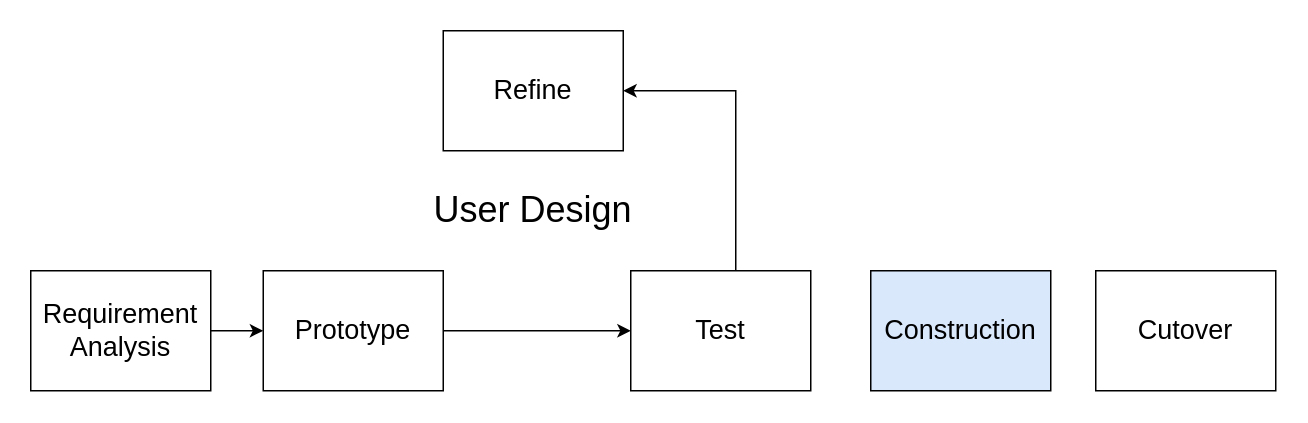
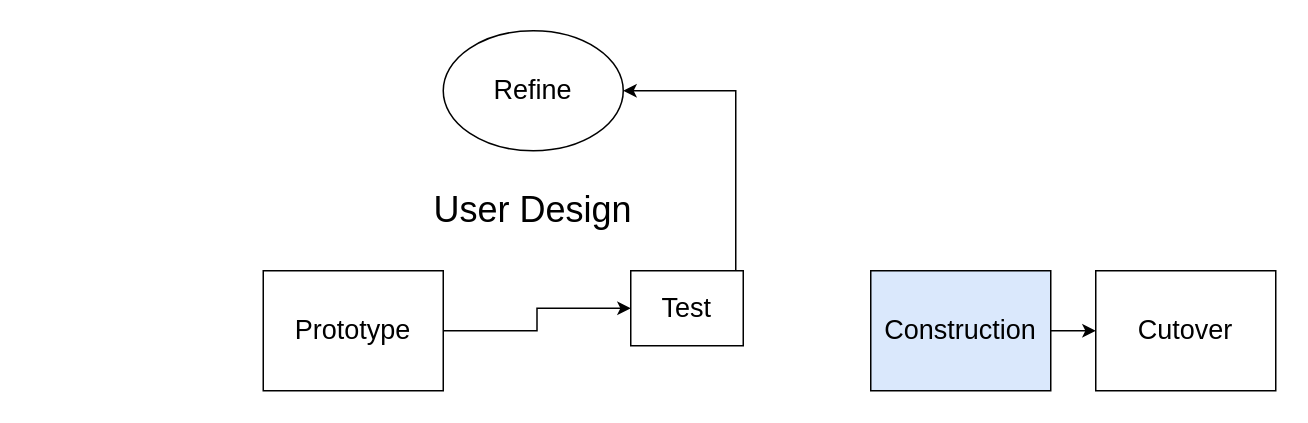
node "Refine": shape rectangle -> ellipse
node "Requirement Analysis": removed
edge "Requirement Analysis" -> "Prototype": removed
node "Test": size 180x120 -> 113x75
edge "Construction" -> "Cutover": added
